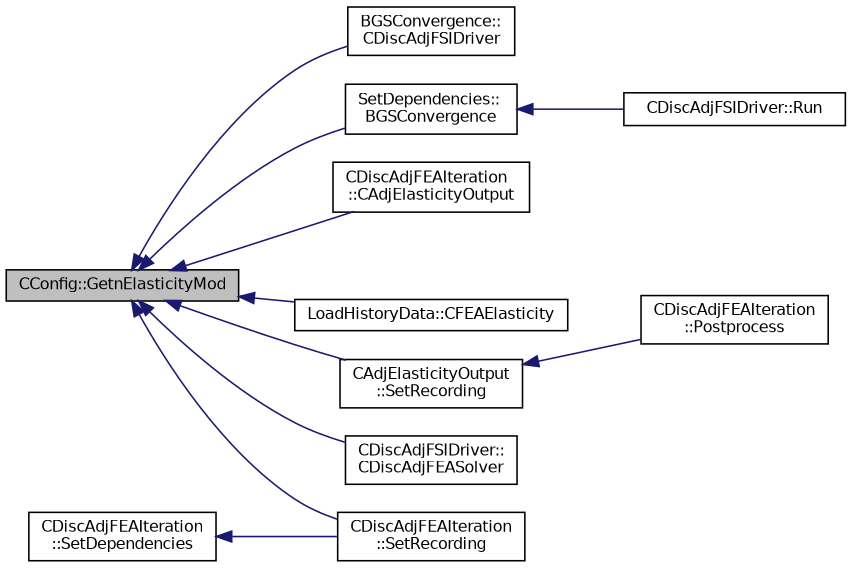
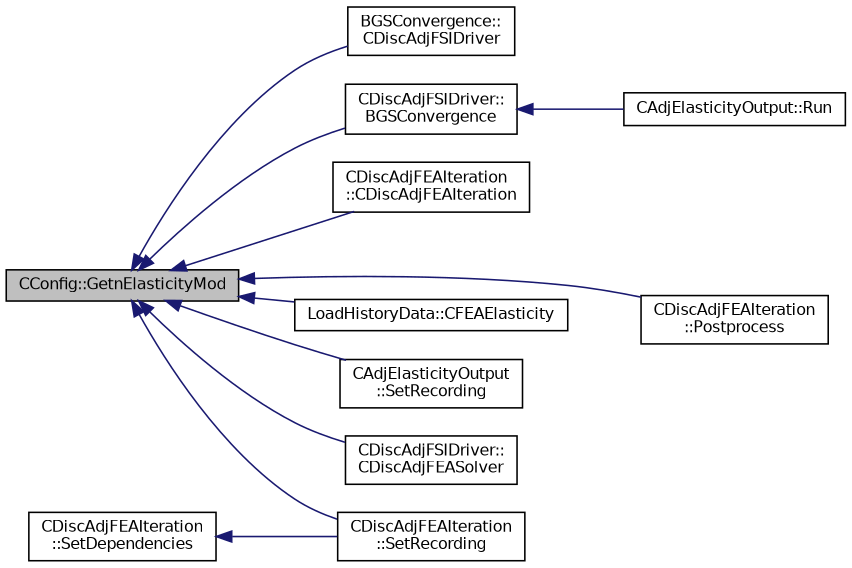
node "SetDependencies:: BGSConvergence": label "SetDependencies:: BGSConvergence" -> "CDiscAdjFSIDriver:: BGSConvergence"
node "CDiscAdjFSIDriver::Run": label "CDiscAdjFSIDriver::Run" -> "CAdjElasticityOutput::Run"
node "CDiscAdjFEAIteration ::CAdjElasticityOutput": label "CDiscAdjFEAIteration ::CAdjElasticityOutput" -> "CDiscAdjFEAIteration ::CDiscAdjFEAIteration"
edge "CDiscAdjFEAIteration ::Postprocess" -> "CAdjElasticityOutput ::SetRecording": now "CDiscAdjFEAIteration ::Postprocess" -> "CConfig::GetnElasticityMod"
